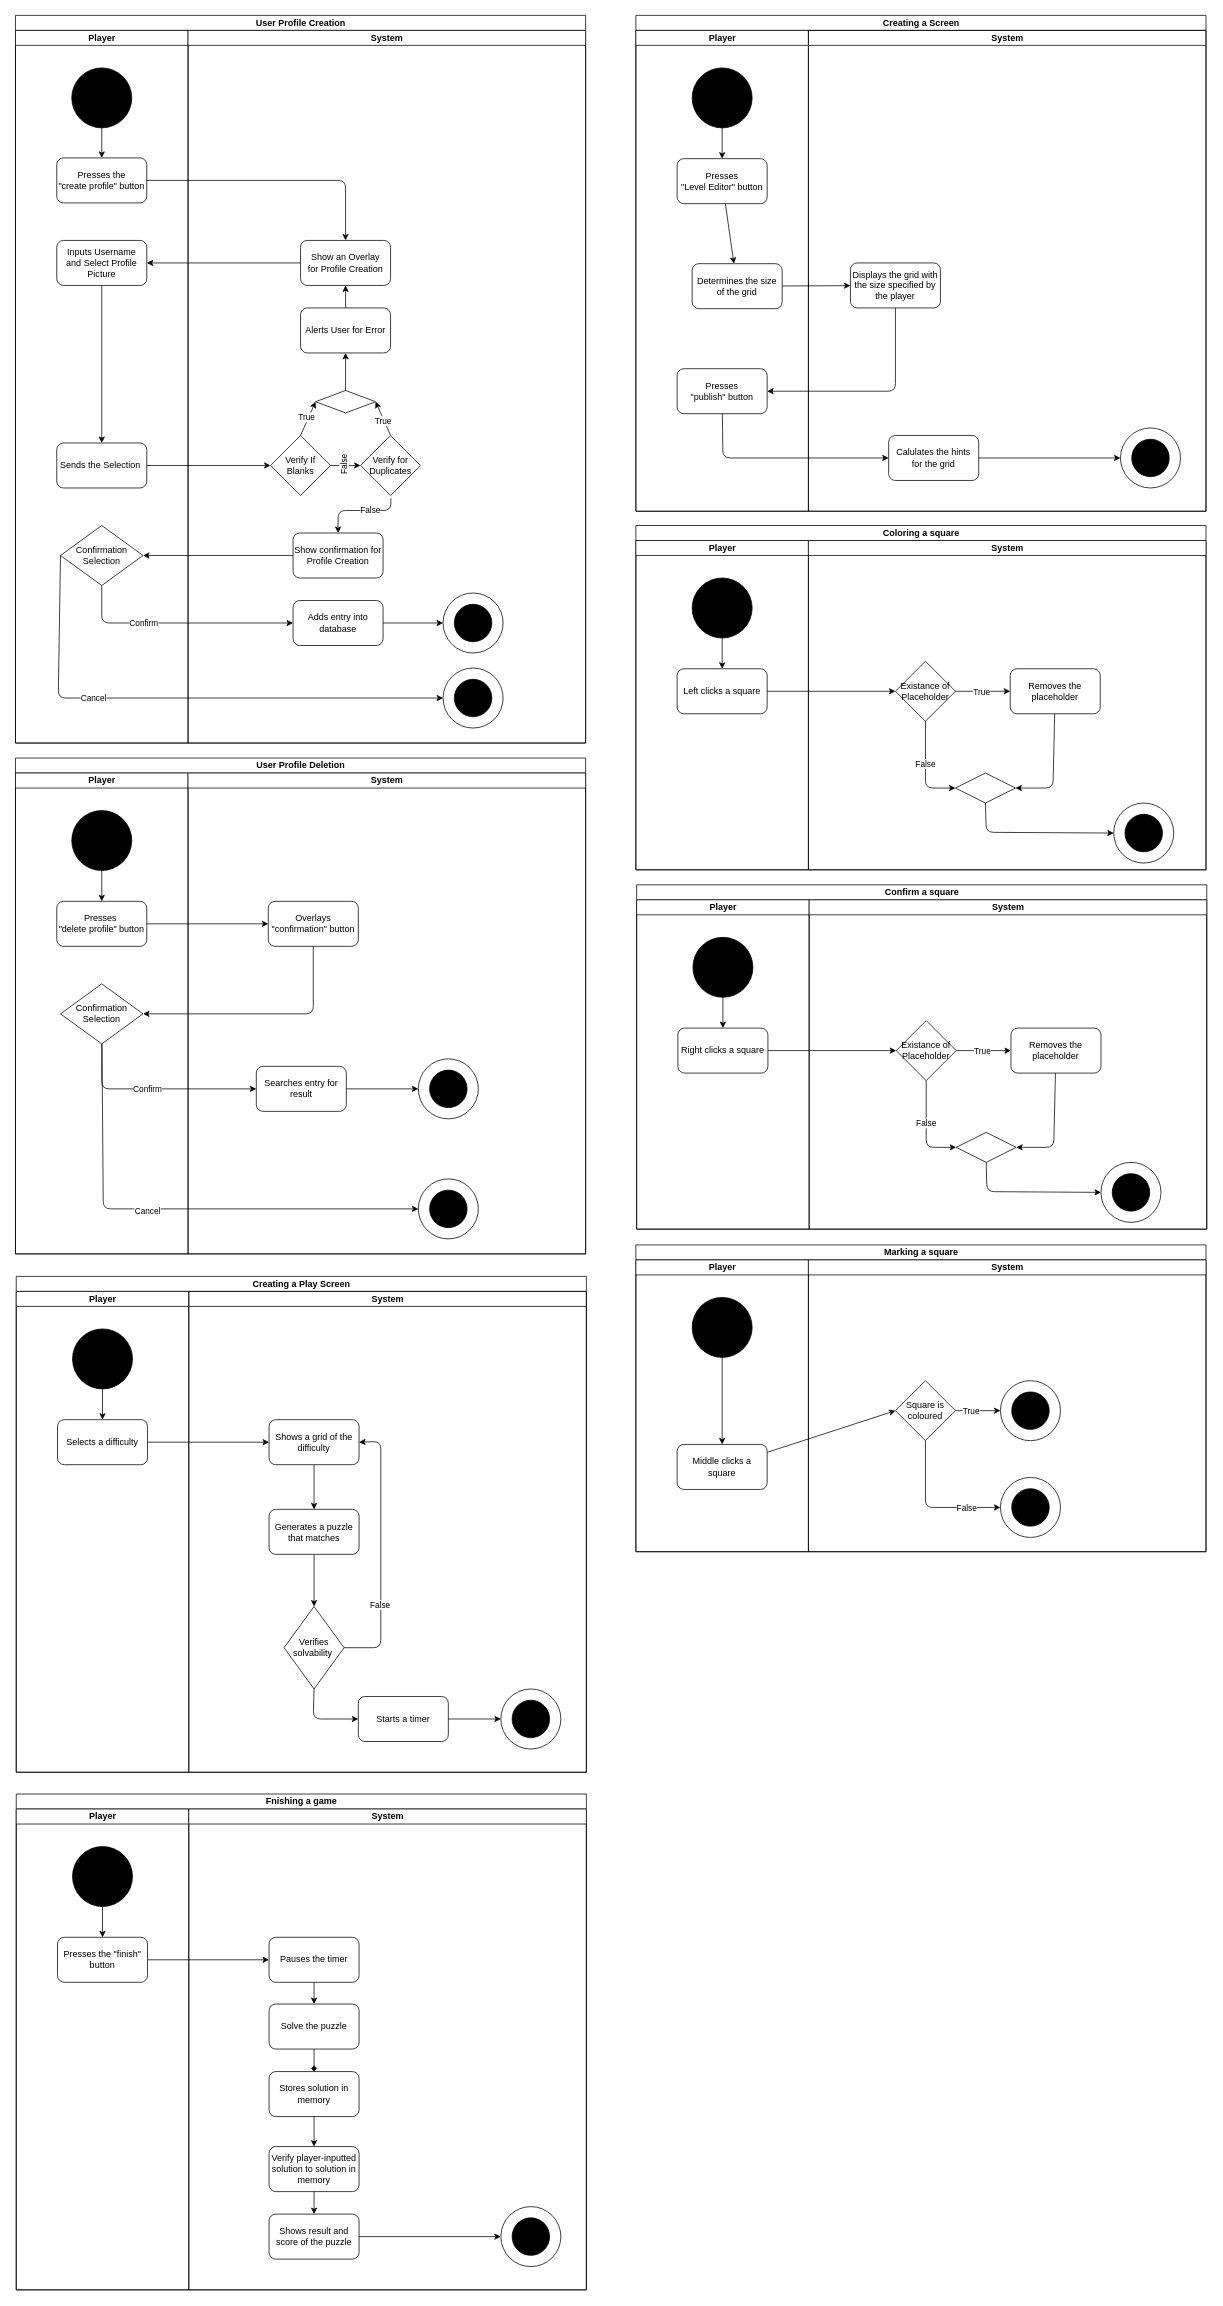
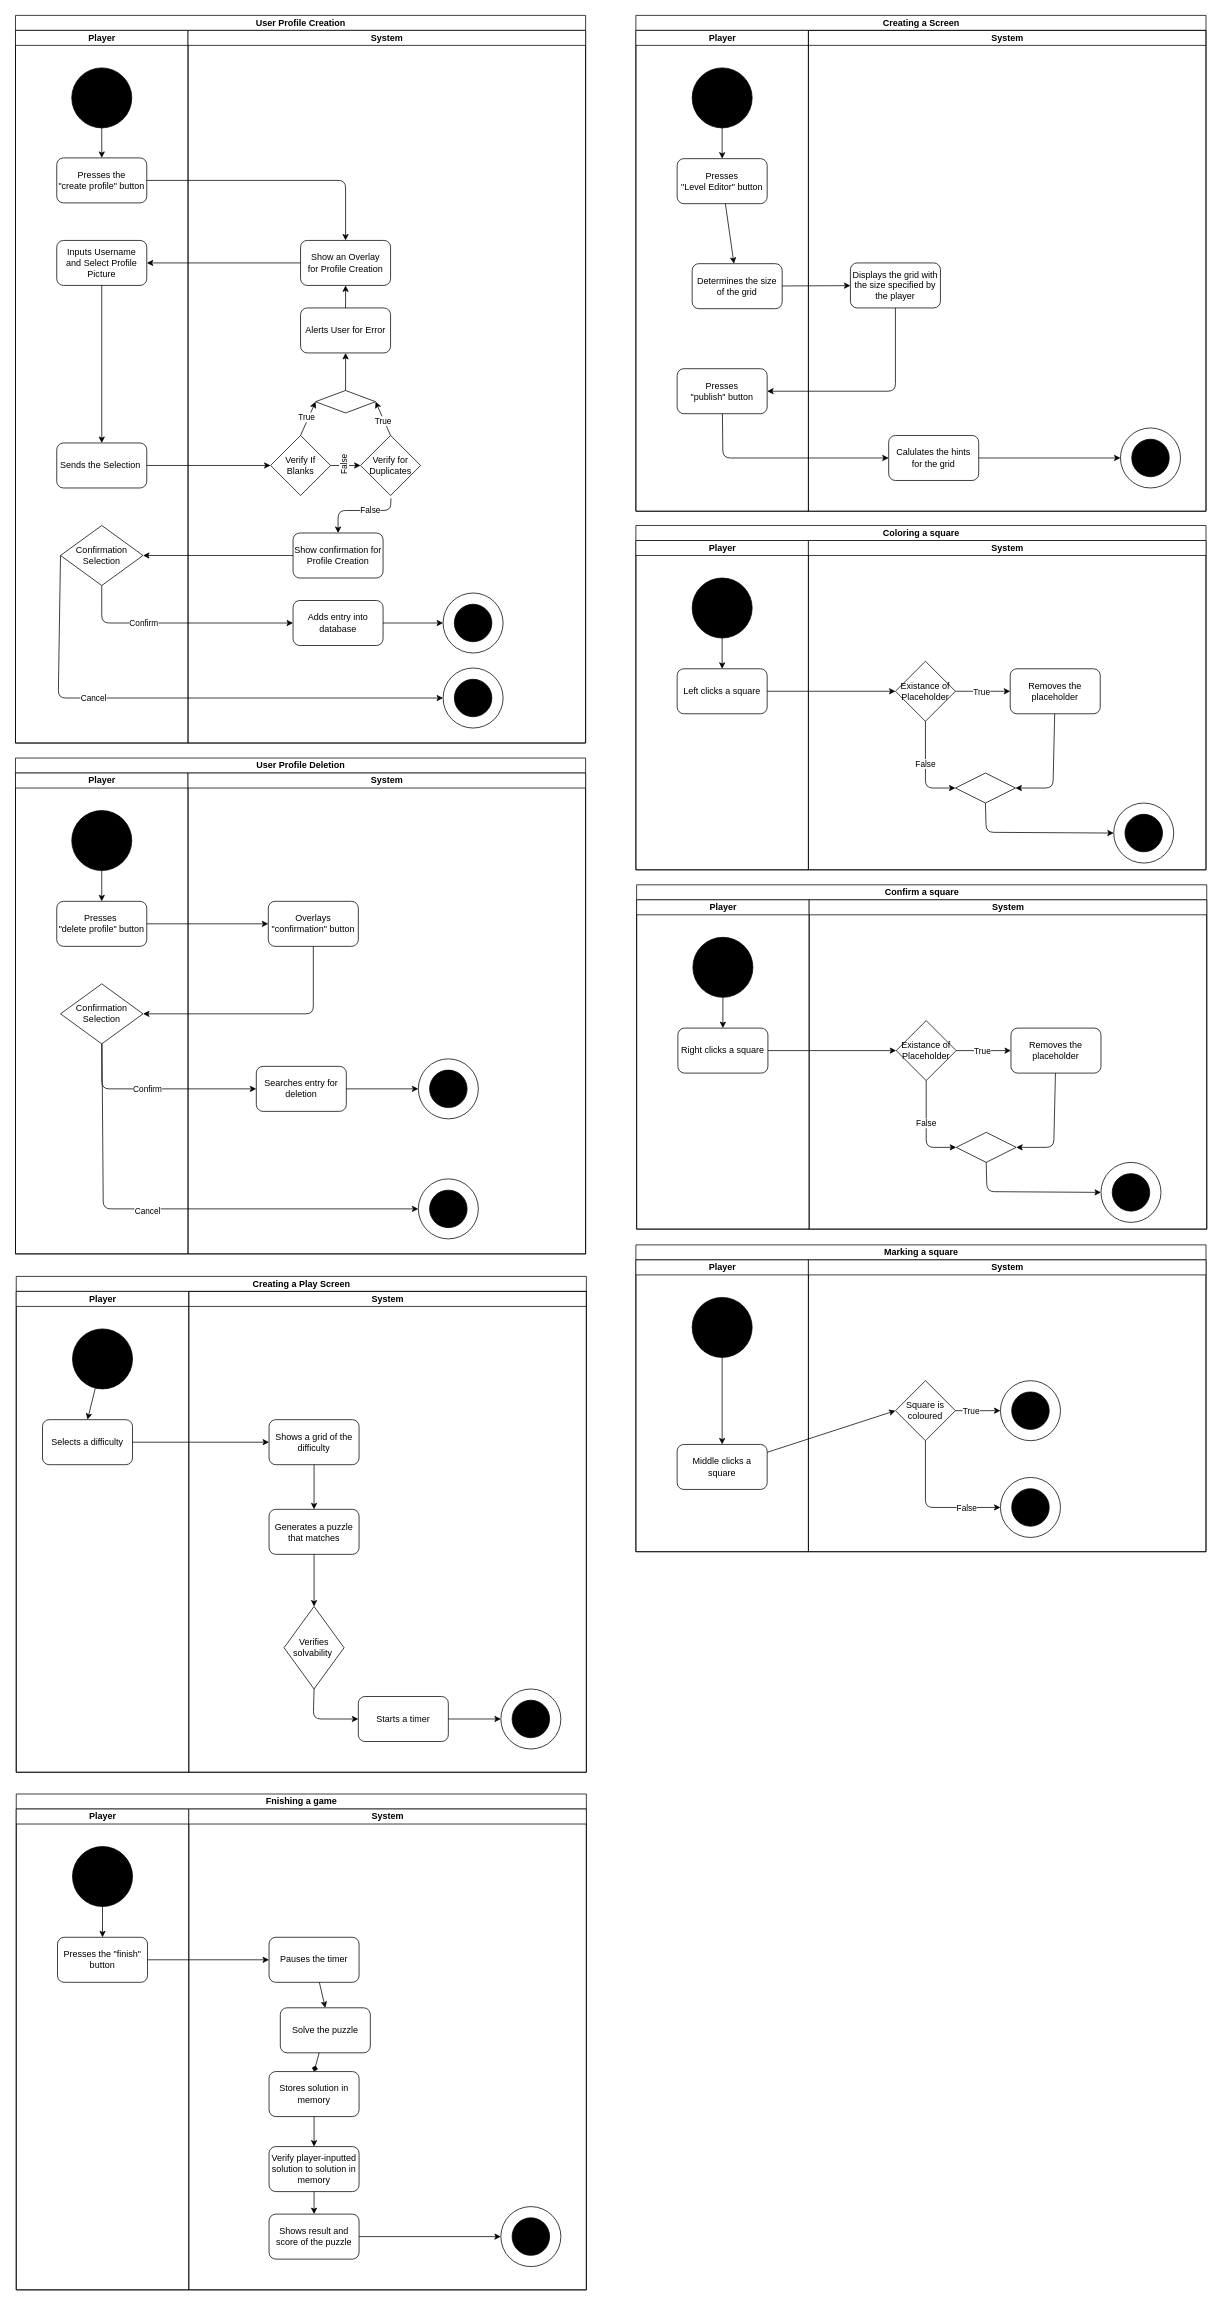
node "Searches entry for result": label "Searches entry for result" -> "Searches entry for deletion"
node "Selects a difficulty": moved (102, 1442) -> (87, 1442)
edge "Verifies solvability" -> "Shows a grid of the difficulty": removed, label "False"
node "Solve the puzzle": moved (314, 2026) -> (325, 2030)
